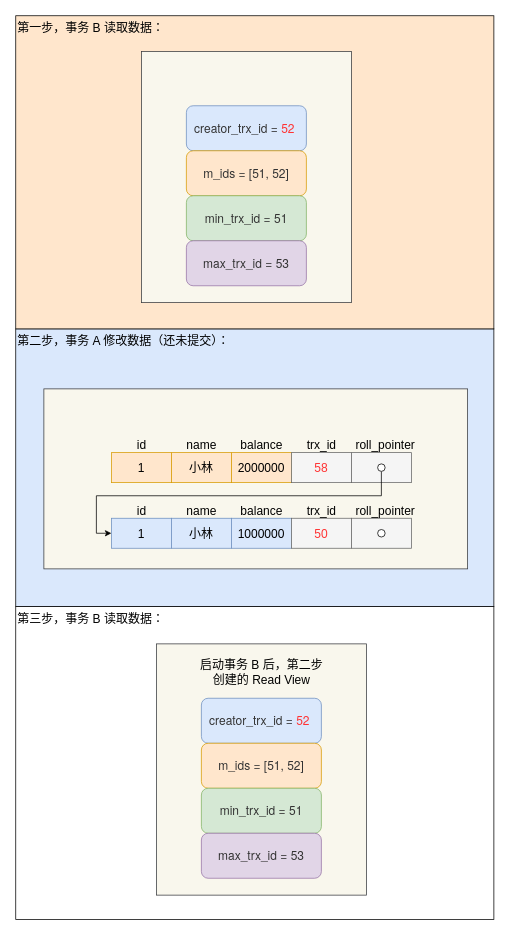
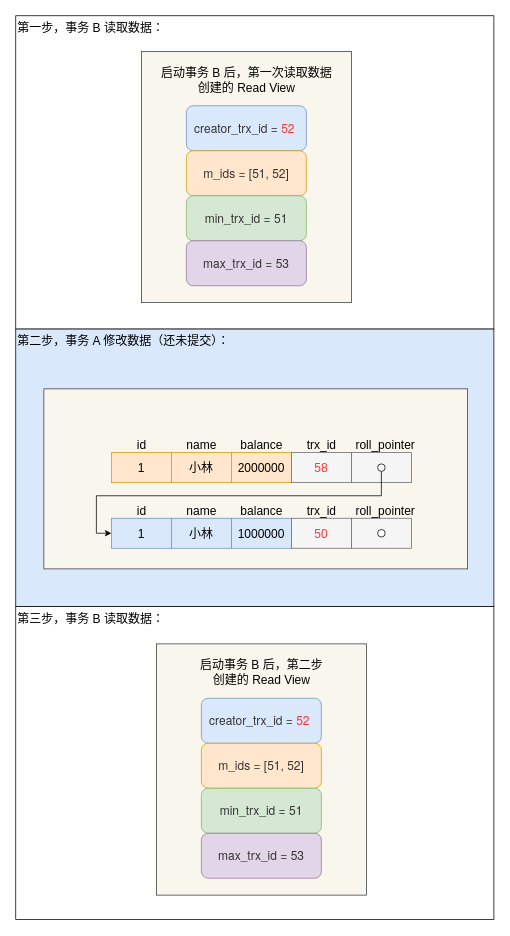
node "第一步，事务 B 读取数据：": fillcolor #ffe6cc -> #ffffff
node "启动事务 B 后，第一次读取数据 创建的 Read View": added
